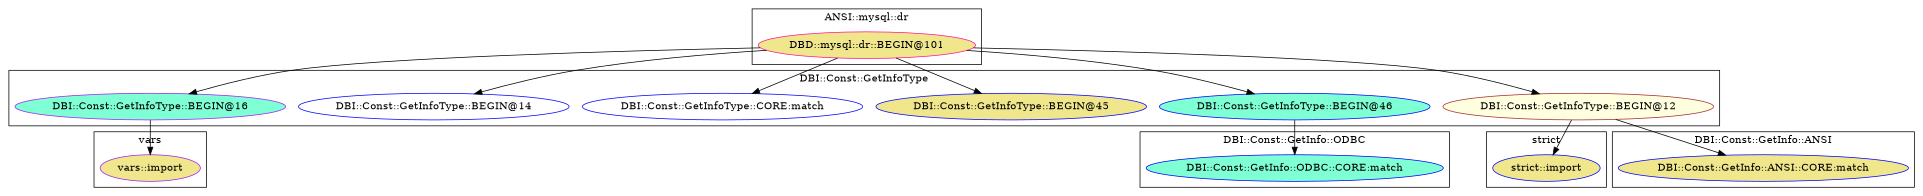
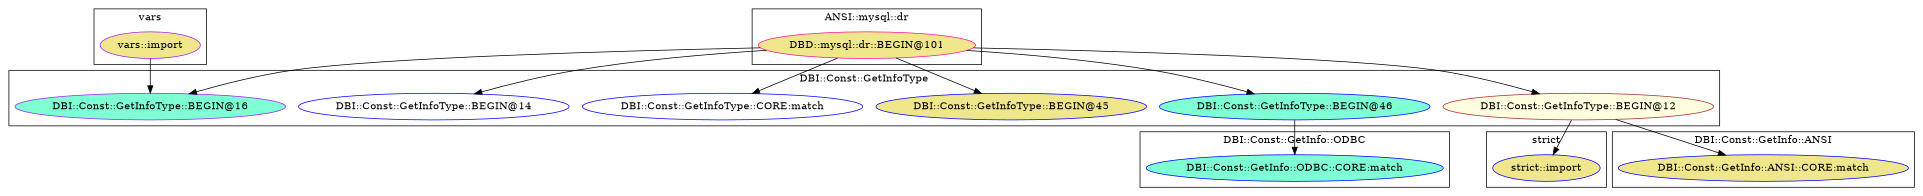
edge "DBI::Const::GetInfoType::BEGIN@16" -> "vars::import": reversed
